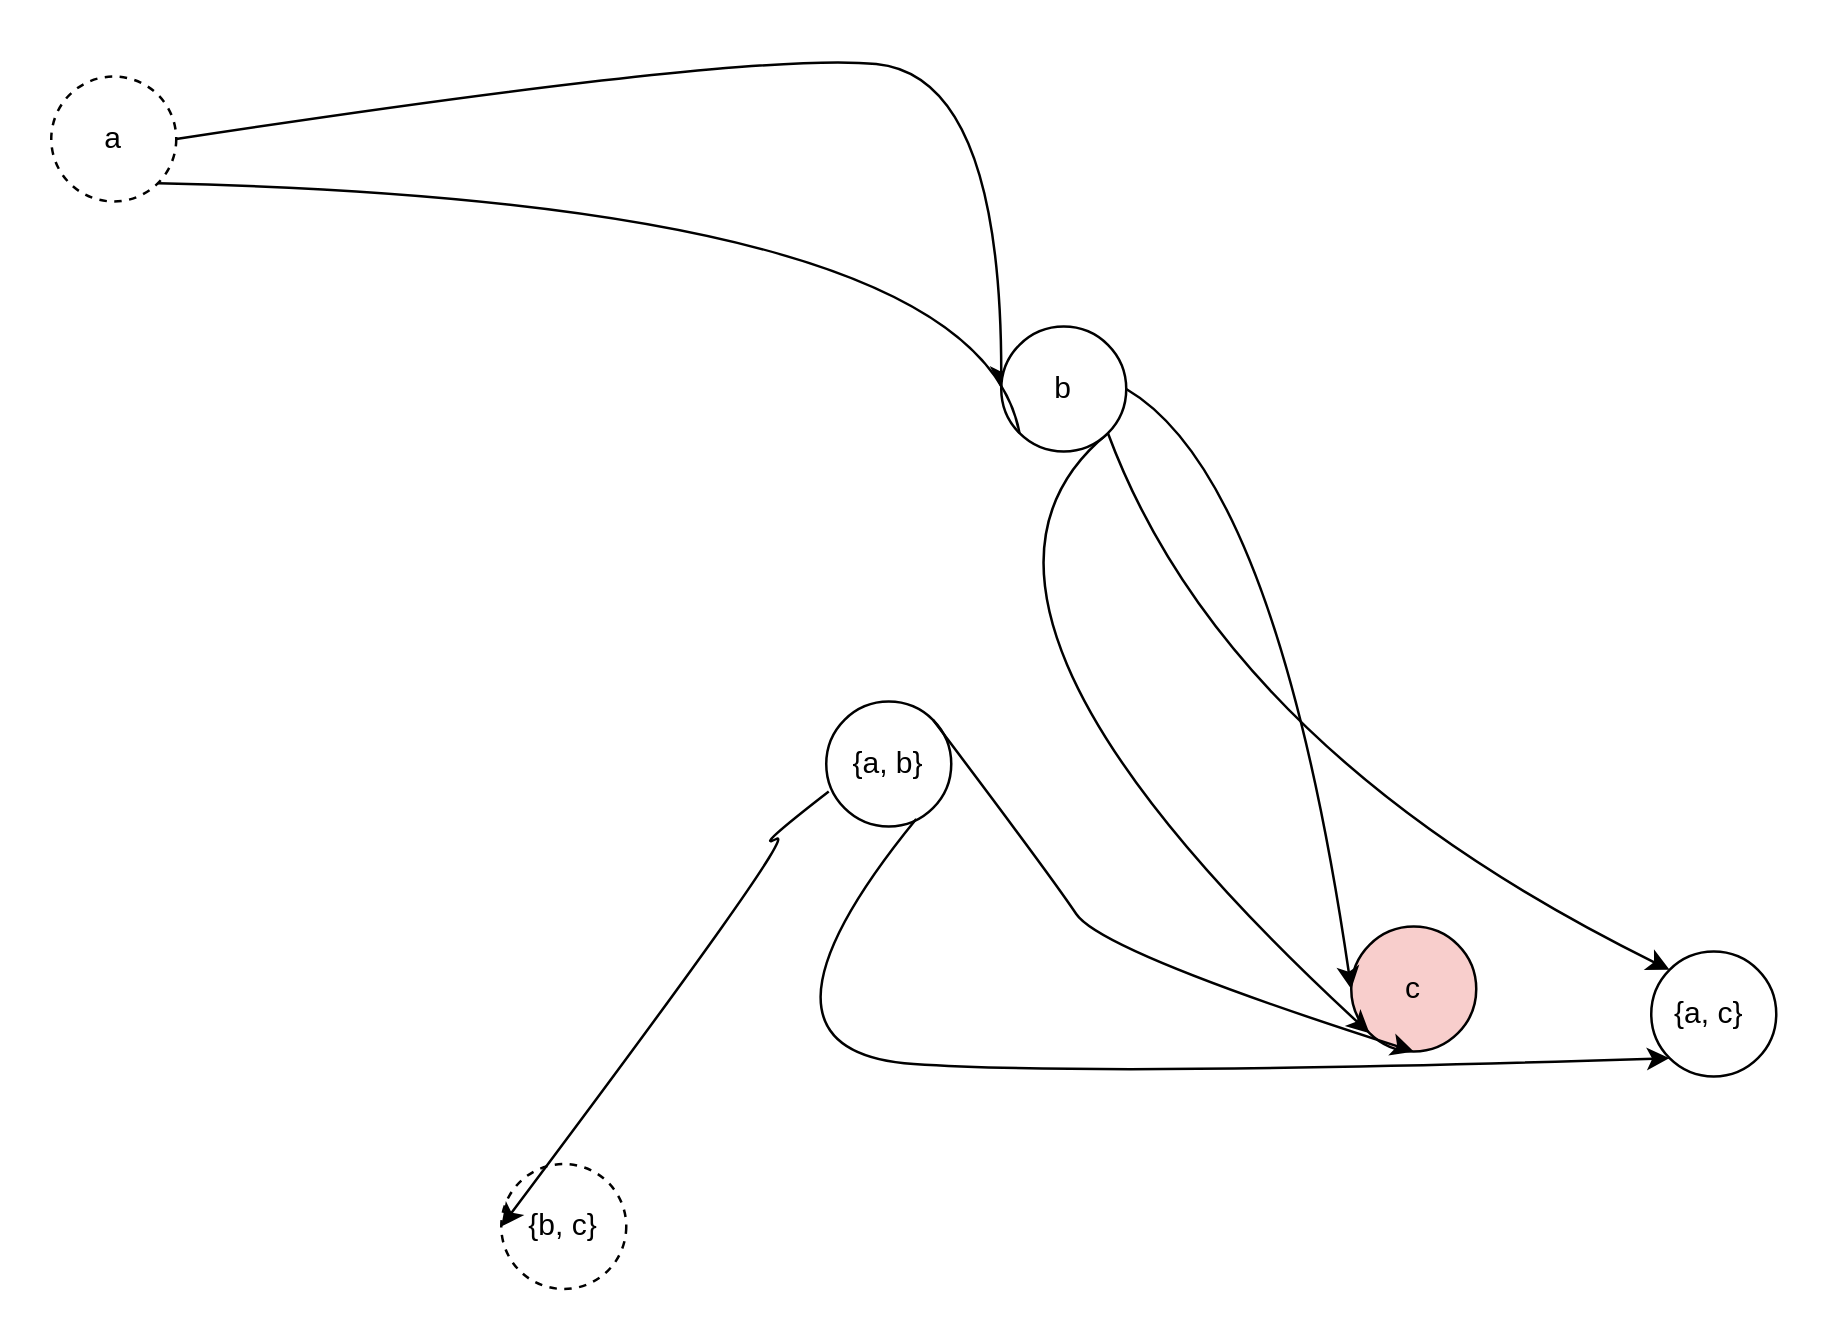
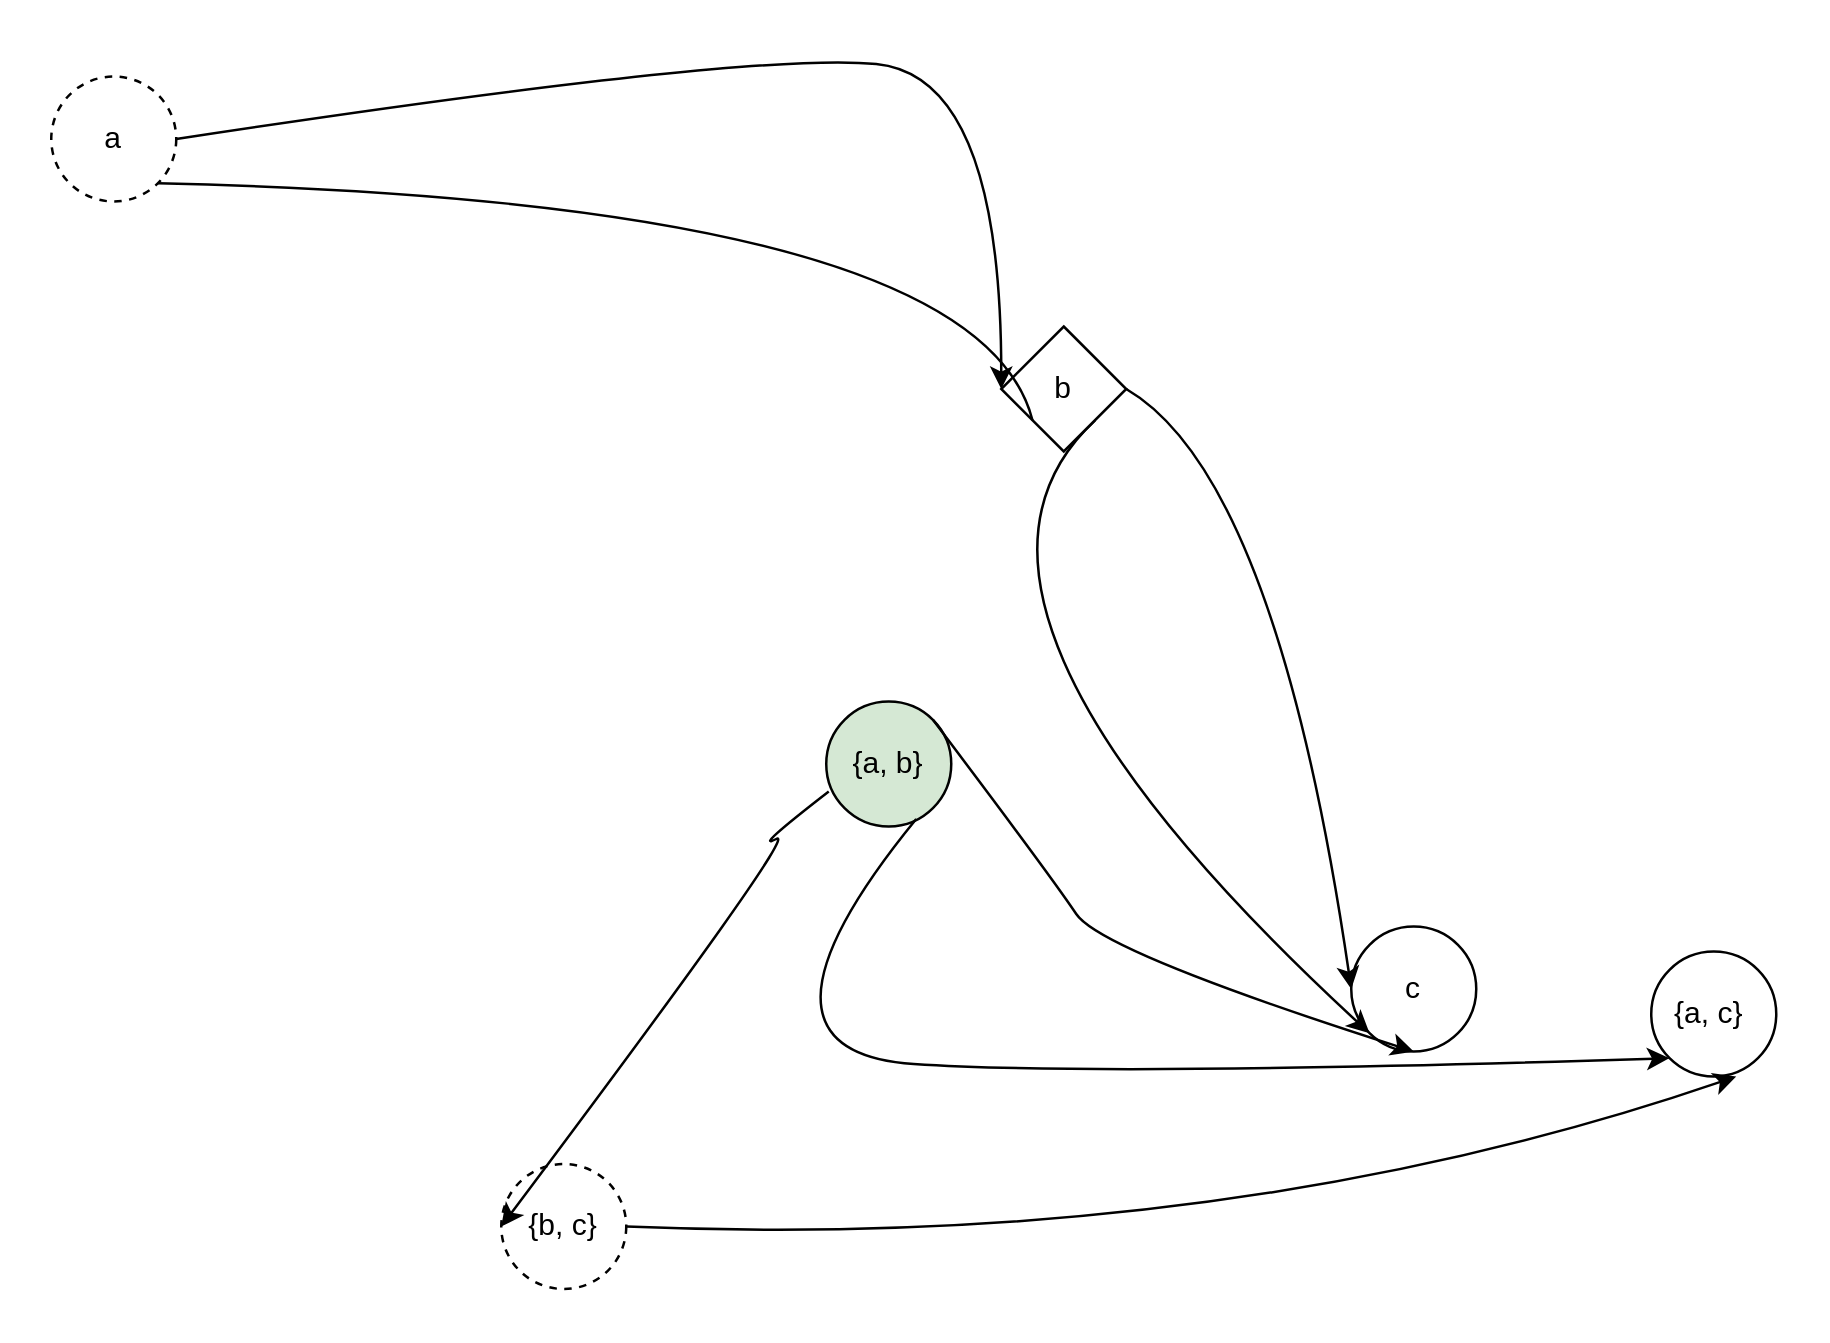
node "b": shape ellipse -> diamond
node "{a, b}": fillcolor #ffffff -> #d5e8d4
edge "b" -> "{a, c}": removed
node "c": fillcolor #f8cecc -> #ffffff
edge "{b, c}" -> "{a, c}": added
